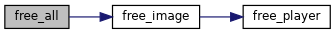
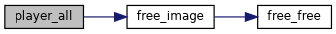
node "free_all": label "free_all" -> "player_all"
node "free_player": label "free_player" -> "free_free"
